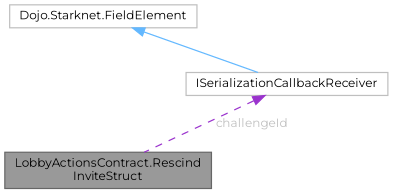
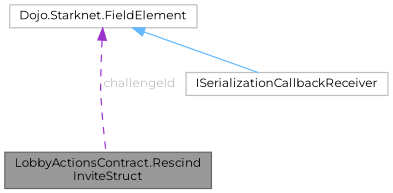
edge "LobbyActionsContract.Rescind InviteStruct" -> "ISerializationCallbackReceiver": now "LobbyActionsContract.Rescind InviteStruct" -> "Dojo.Starknet.FieldElement"
